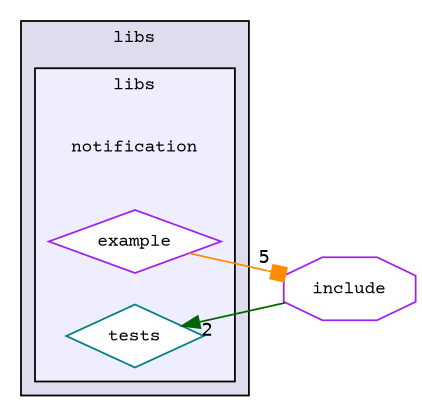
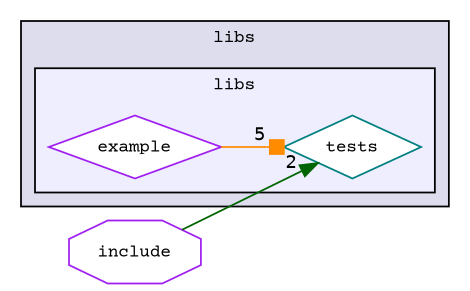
node "notification": removed
edge "example" -> "include": now "example" -> "tests"
